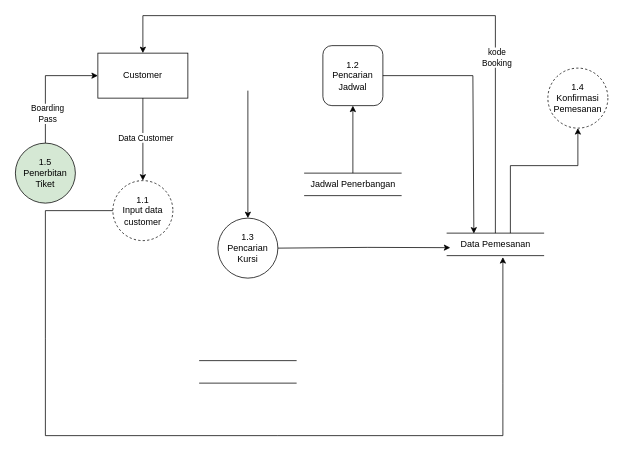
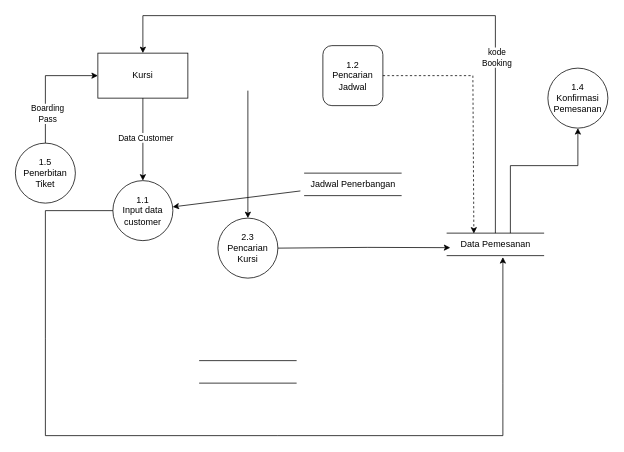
node "Customer": label "Customer" -> "Kursi"
node "1.4 Konfirmasi Pemesanan": style dashed -> solid
edge "1.2 Pencarian Jadwal" -> "Data Pemesanan": style solid -> dashed
edge "Jadwal Penerbangan" -> "1.2 Pencarian Jadwal": now "Jadwal Penerbangan" -> "1.1 Input data customer"
node "1.5 Penerbitan Tiket": fillcolor #d5e8d4 -> #ffffff
node "1.1 Input data customer": style dashed -> solid
node "1.3 Pencarian Kursi": label "1.3 Pencarian Kursi" -> "2.3 Pencarian Kursi"
